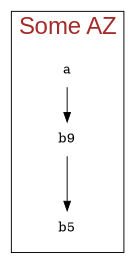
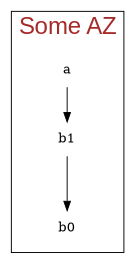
node "b9": label "b9" -> "b1"
node "b5": label "b5" -> "b0"
